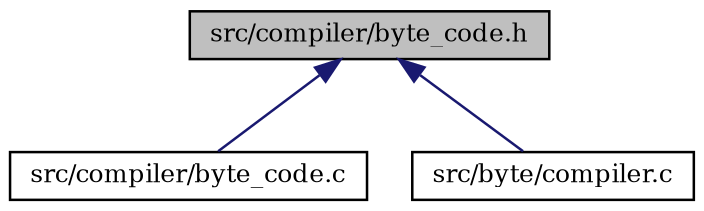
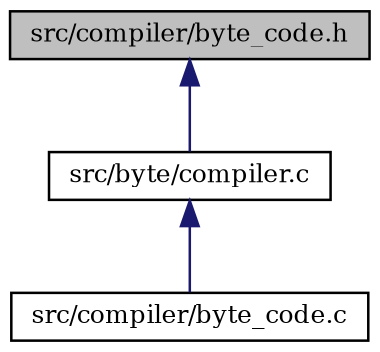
edge "src/compiler/byte_code.c" -> "src/compiler/byte_code.h": now "src/compiler/byte_code.c" -> "src/byte/compiler.c"
